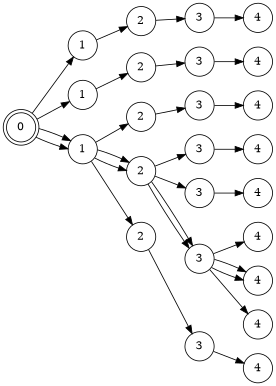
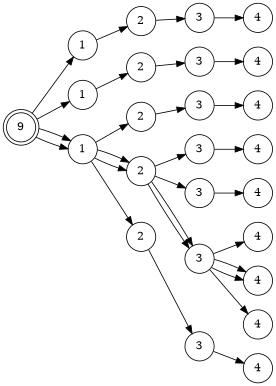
node "0": label "0" -> "9"
